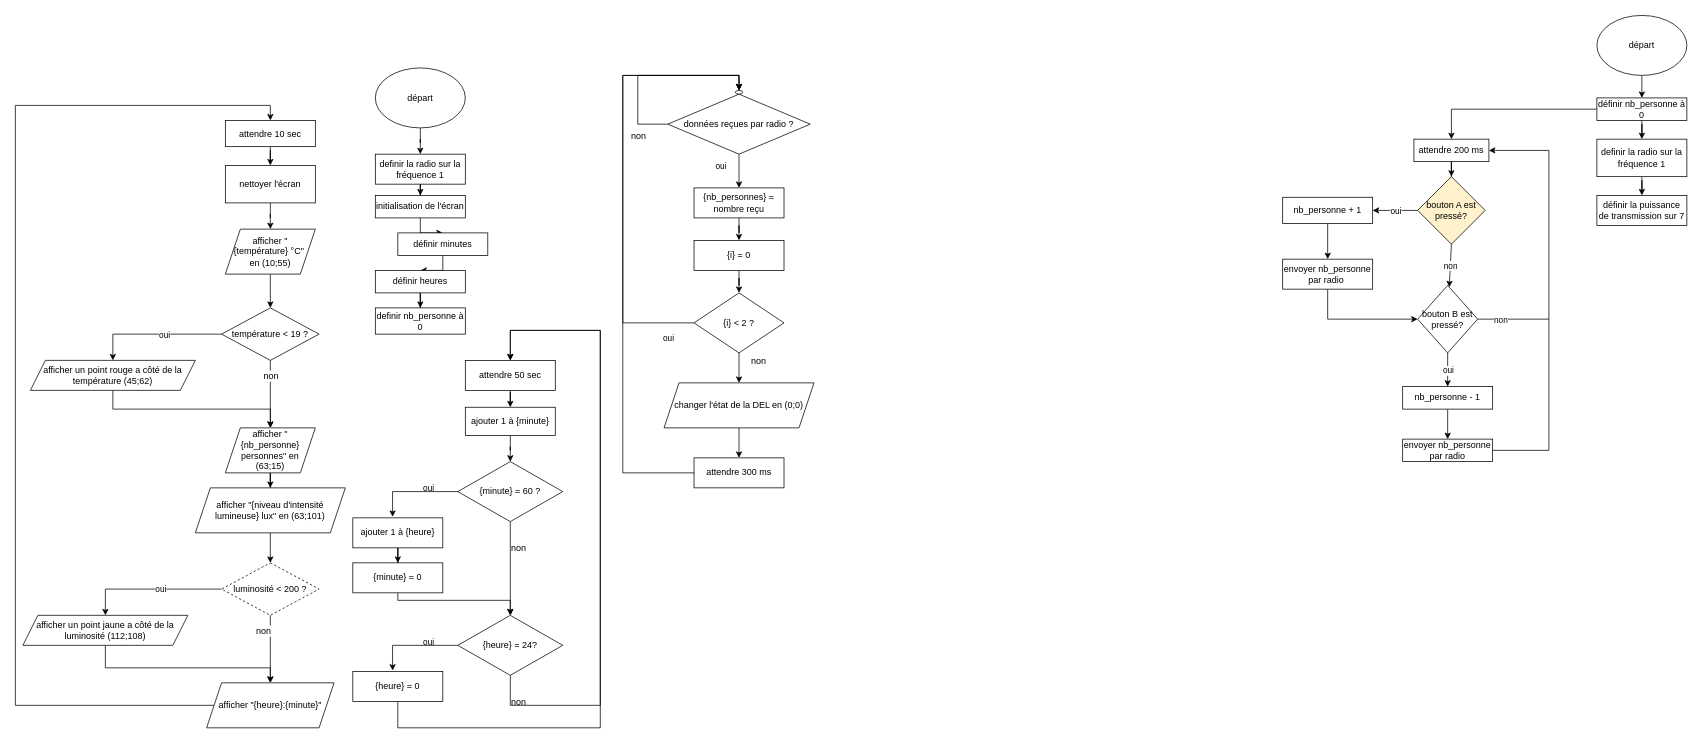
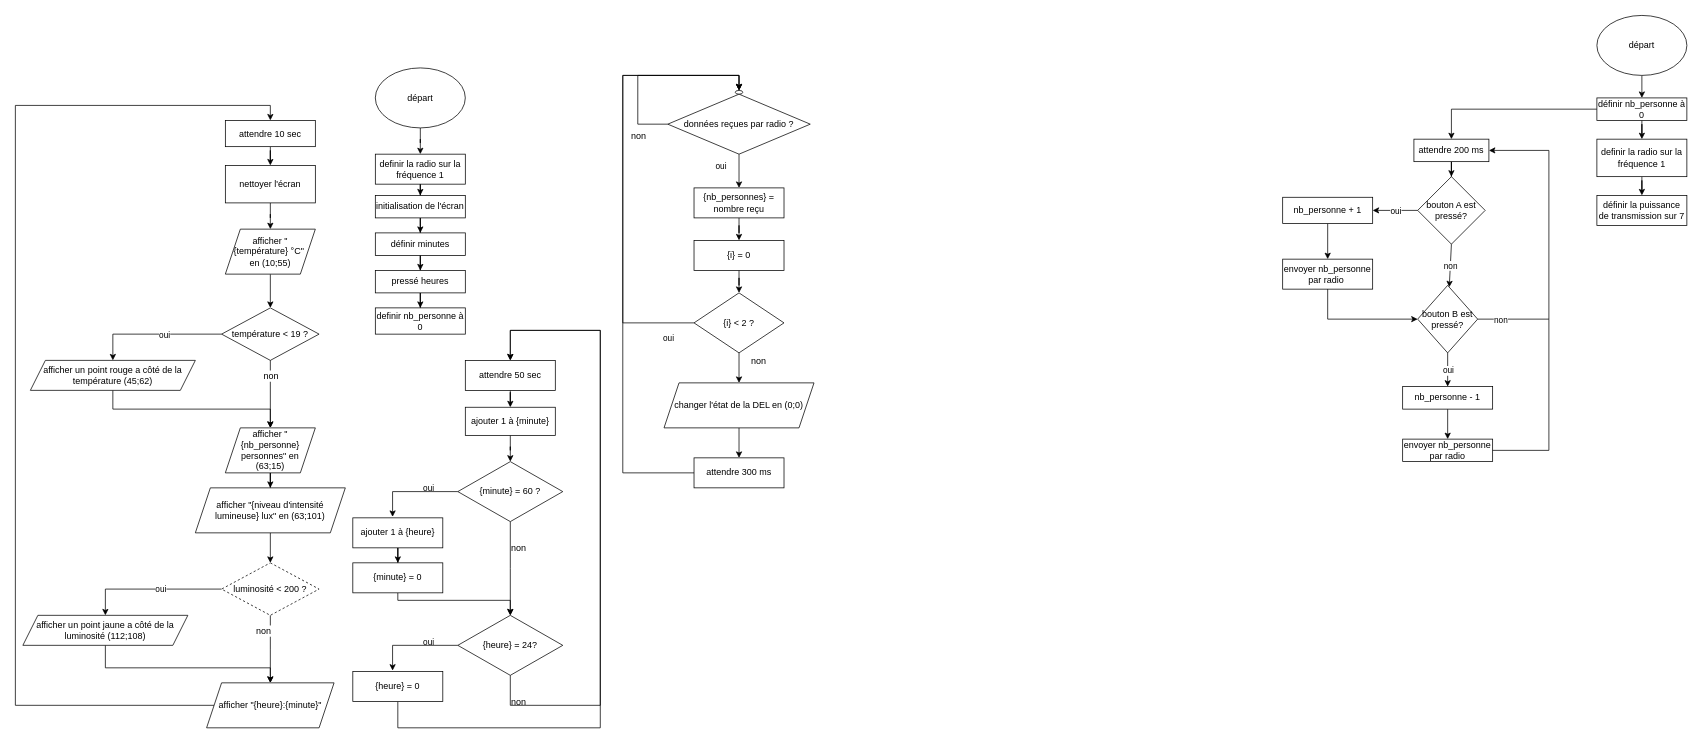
node "bouton A est pressé?": fillcolor #fff2cc -> #ffffff
node "définir minutes": moved (443, 244) -> (420, 244)
node "définir heures": label "définir heures" -> "pressé heures"
